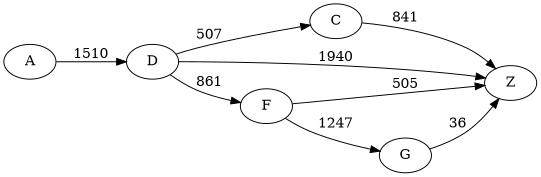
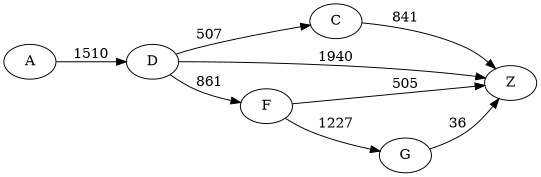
edge "F" -> "G": label "1247" -> "1227"
